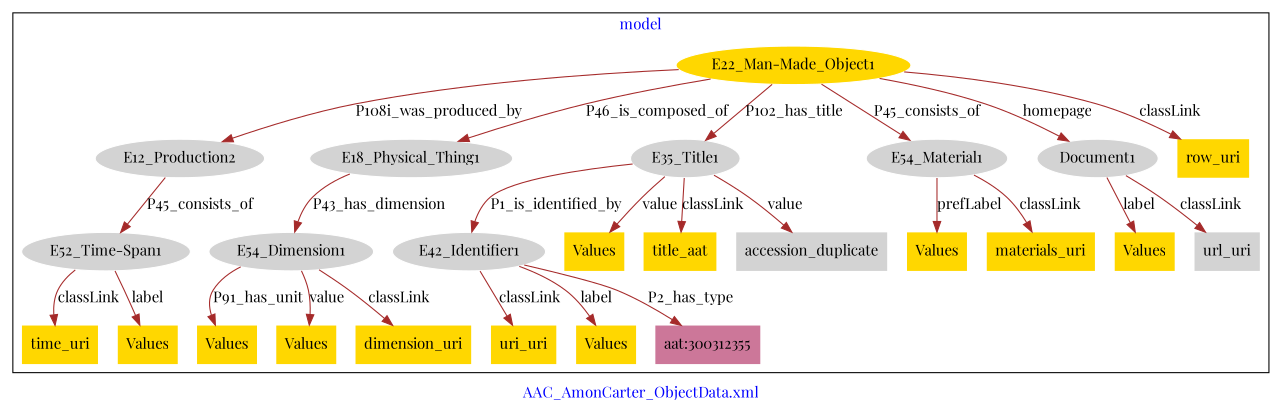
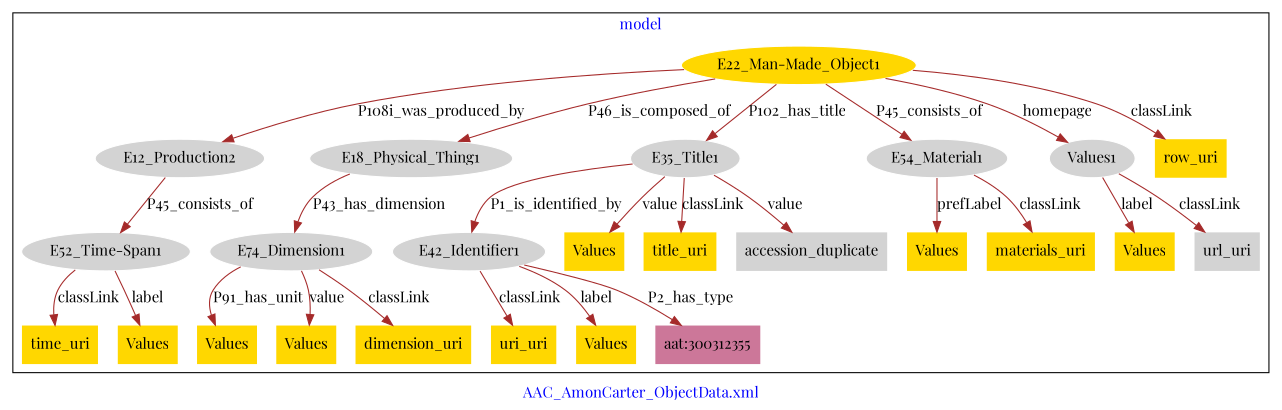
node "Document1": label "Document1" -> "Values1"
node "E54_Dimension1": label "E54_Dimension1" -> "E74_Dimension1"
node "title_aat": label "title_aat" -> "title_uri"
